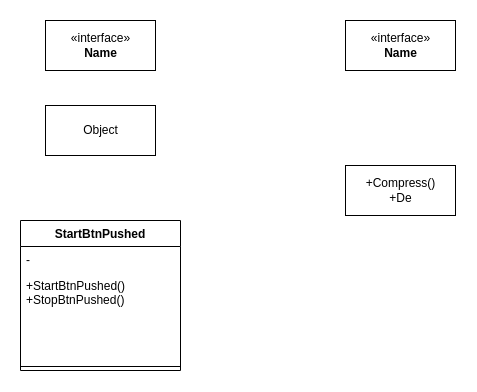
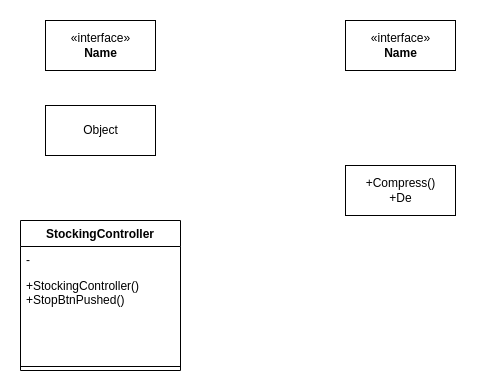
node "StartBtnPushed": label "StartBtnPushed" -> "StockingController"
node "+StartBtnPushed() +StopBtnPushed()": label "+StartBtnPushed() +StopBtnPushed()" -> "+StockingController() +StopBtnPushed()"
